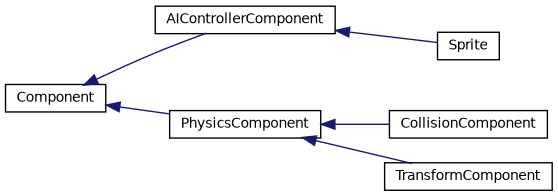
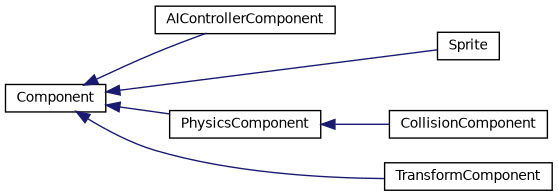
edge "Sprite" -> "AIControllerComponent": now "Sprite" -> "Component"
edge "TransformComponent" -> "PhysicsComponent": now "TransformComponent" -> "Component"
